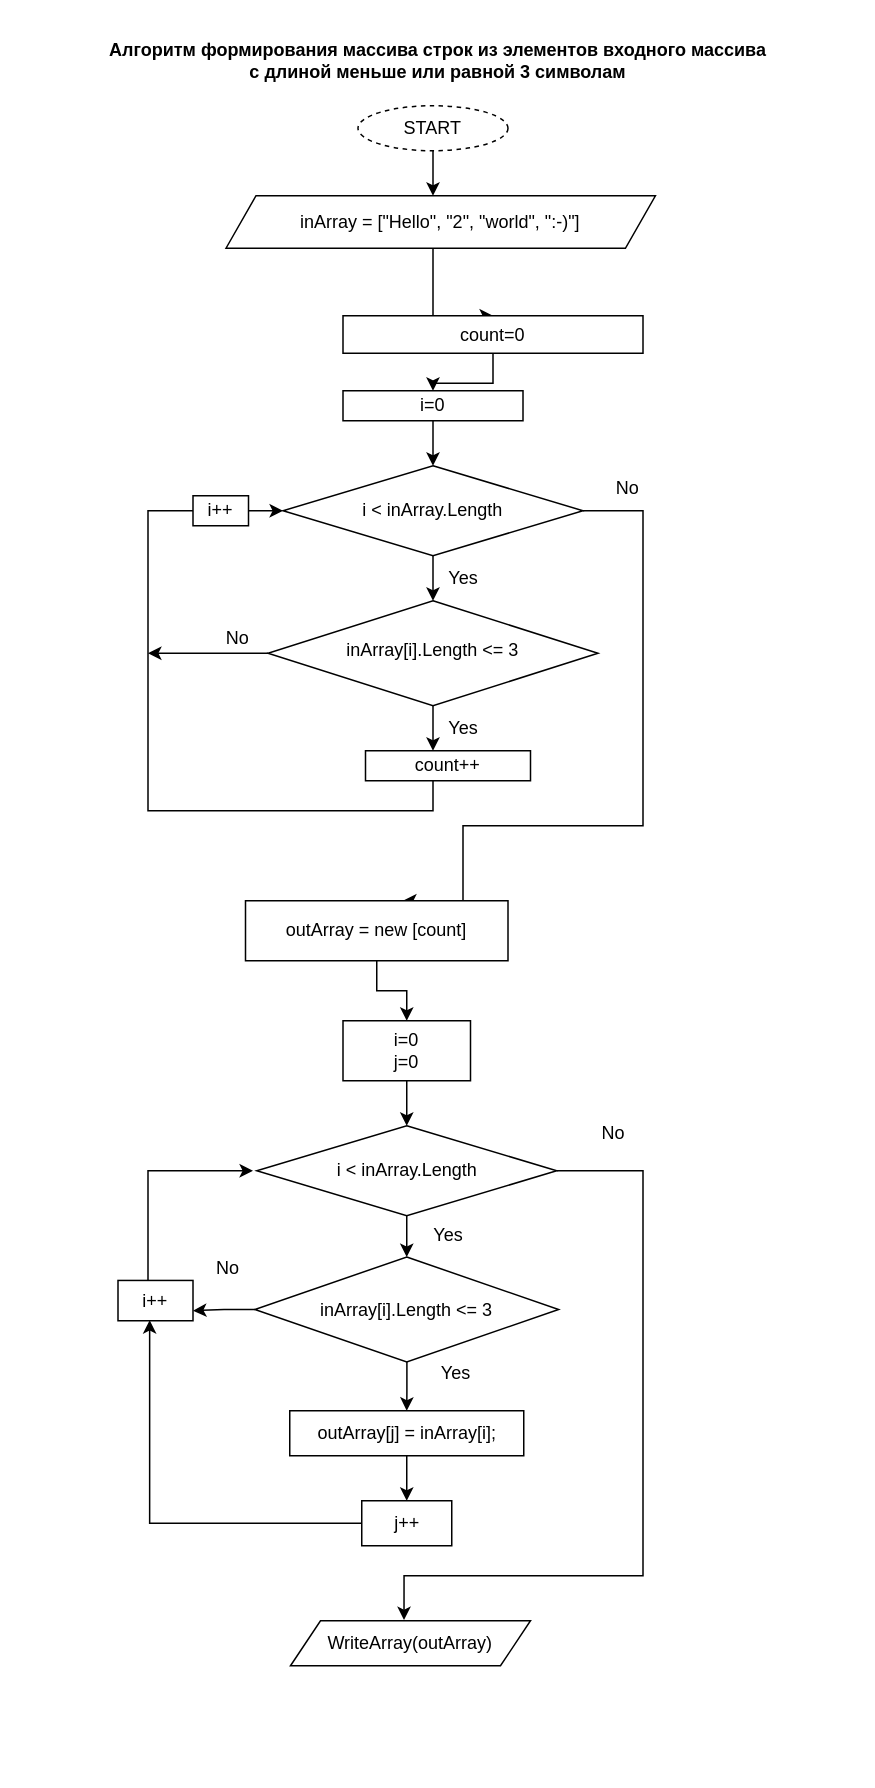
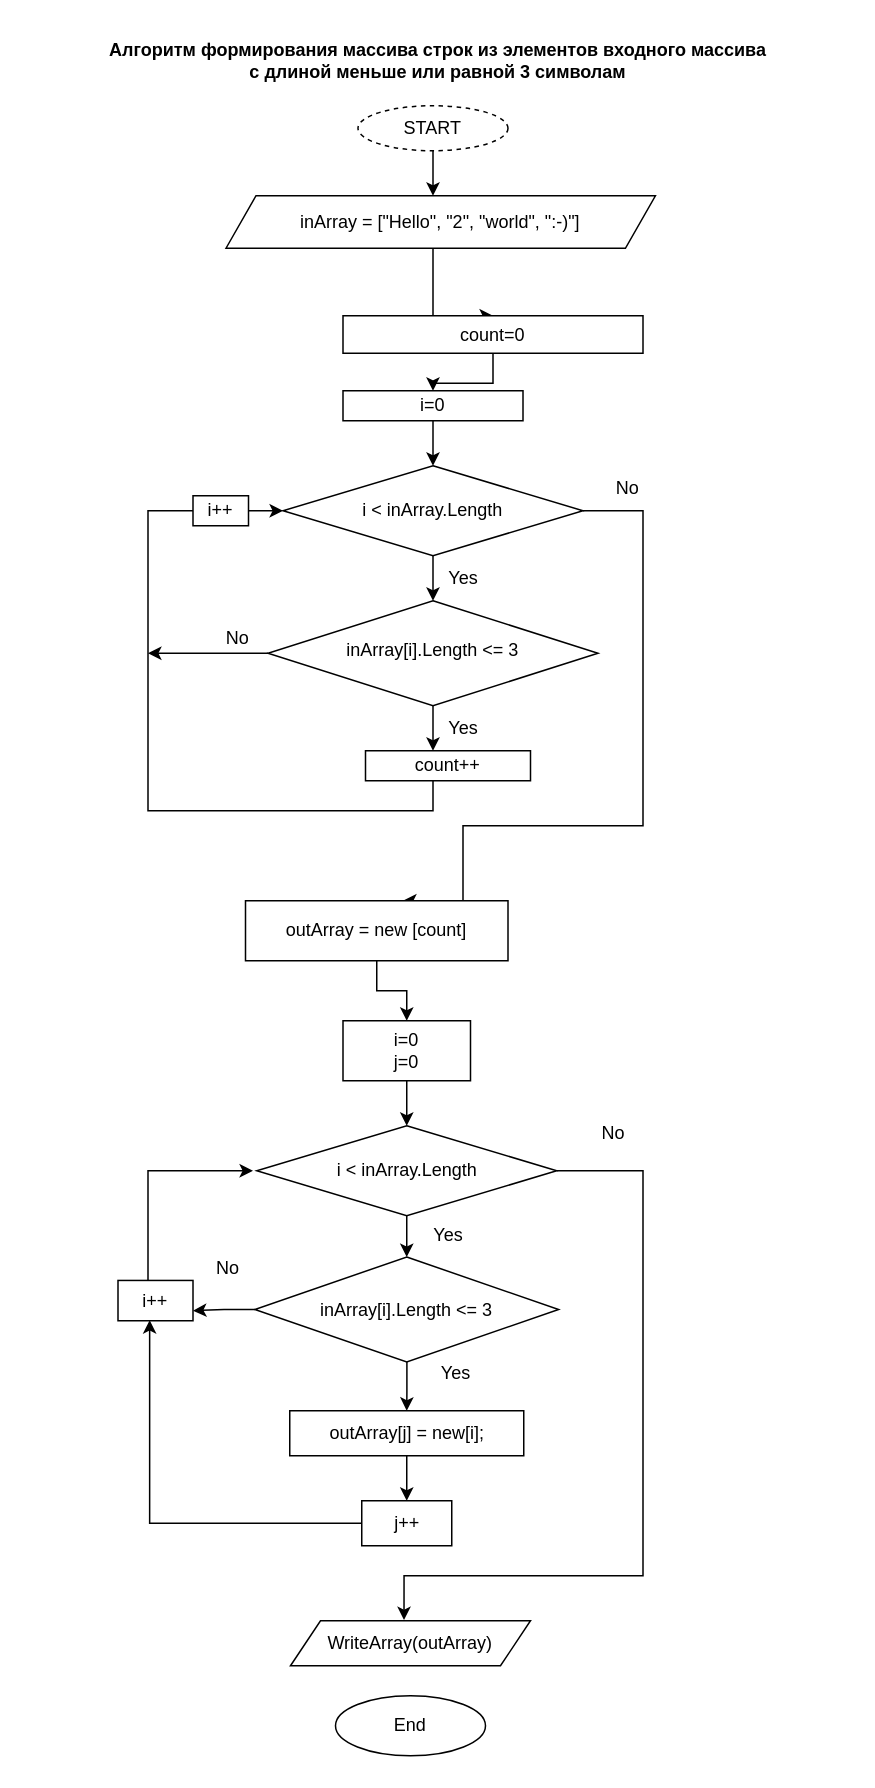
node "outArray[j] = inArray[i];": label "outArray[j] = inArray[i];" -> "outArray[j] = new[i];"
node "End": added
